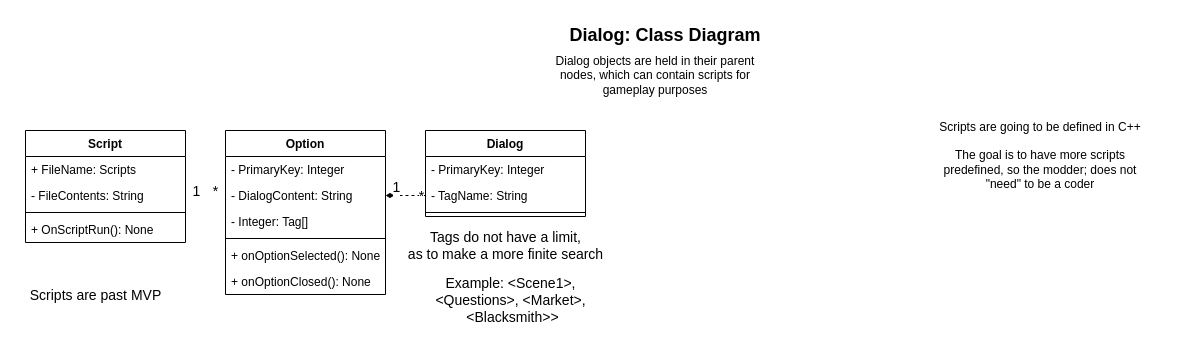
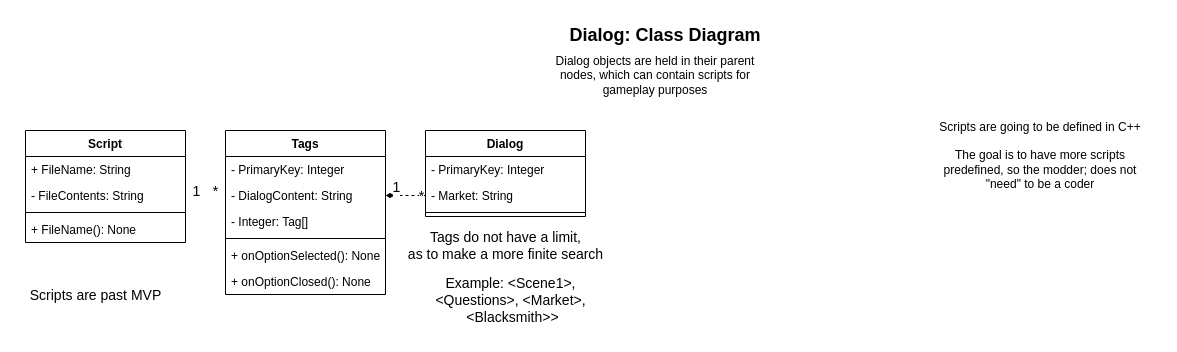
node "Option": label "Option" -> "Tags"
node "+ FileName: Scripts": label "+ FileName: Scripts" -> "+ FileName: String"
node "- TagName: String": label "- TagName: String" -> "- Market: String"
node "+ OnScriptRun(): None": label "+ OnScriptRun(): None" -> "+ FileName(): None"
